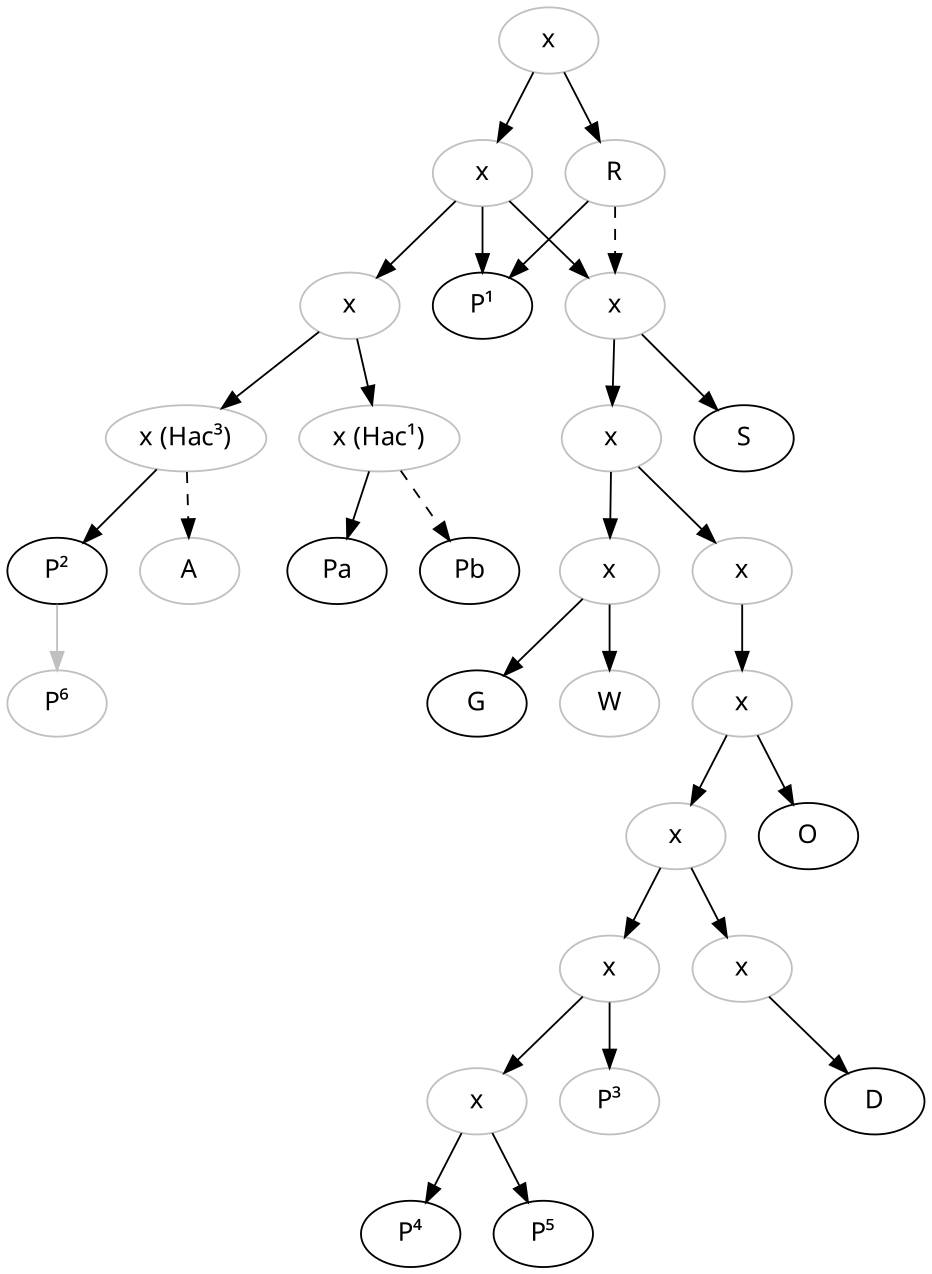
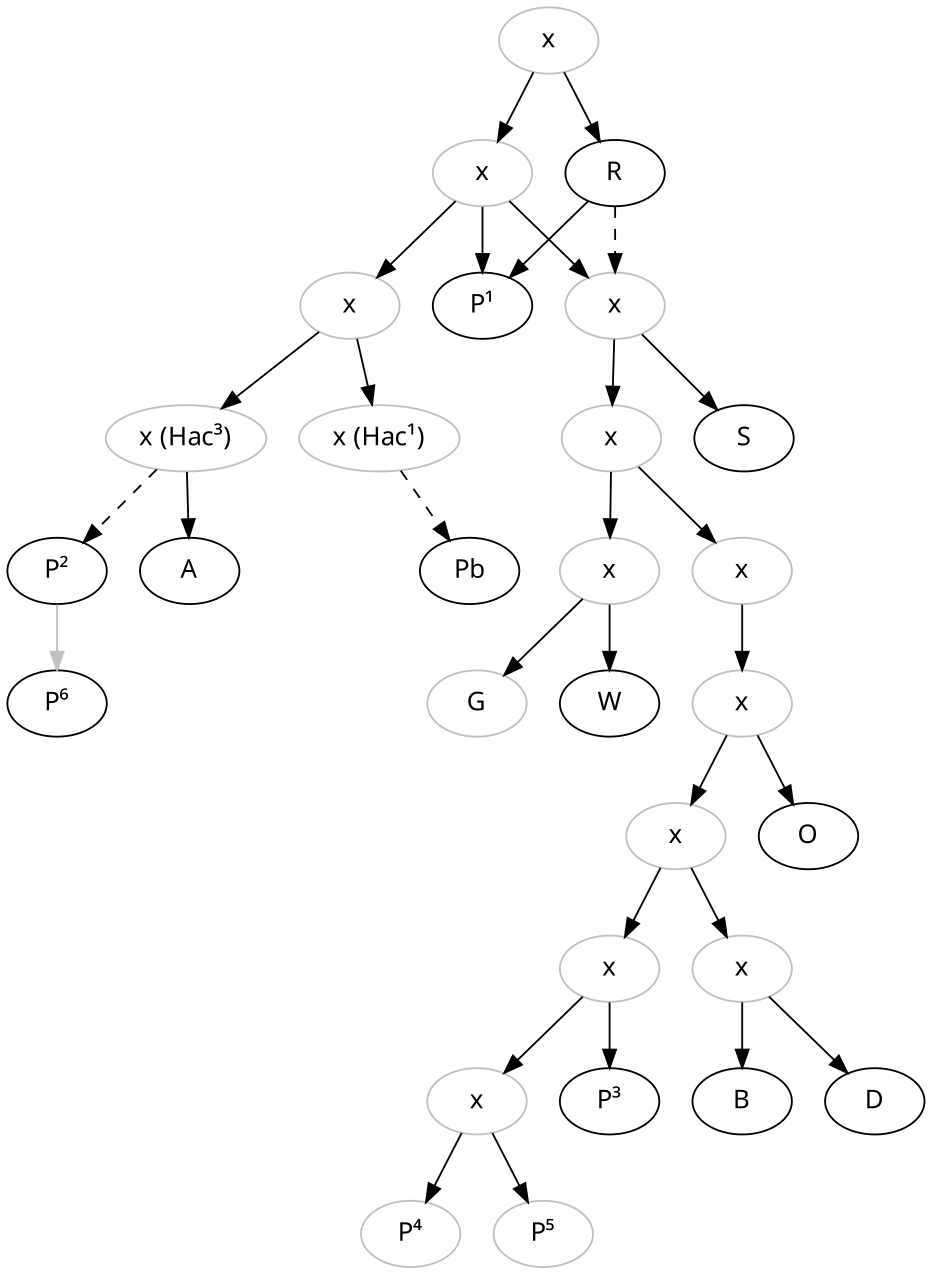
node "R": color grey -> black
edge "x (Hac³)" -> "A": style dashed -> solid
edge "x (Hac³)" -> "P²": style solid -> dashed
node "A": color grey -> black
node "Pa": removed
node "P⁶": color grey -> black
node "G": color black -> grey
node "W": color grey -> black
node "P³": color grey -> black
node "B": added
node "P⁴": color black -> grey
node "P⁵": color black -> grey
